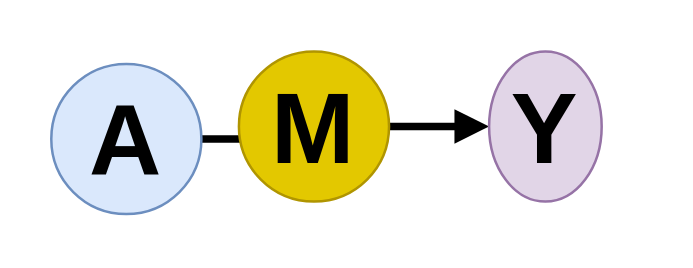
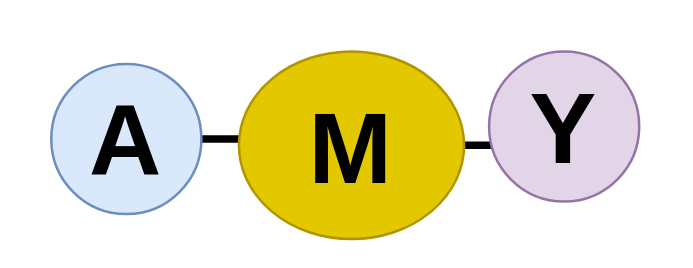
node "M": size 150x150 -> 225x188
node "Y": size 113x150 -> 150x150
